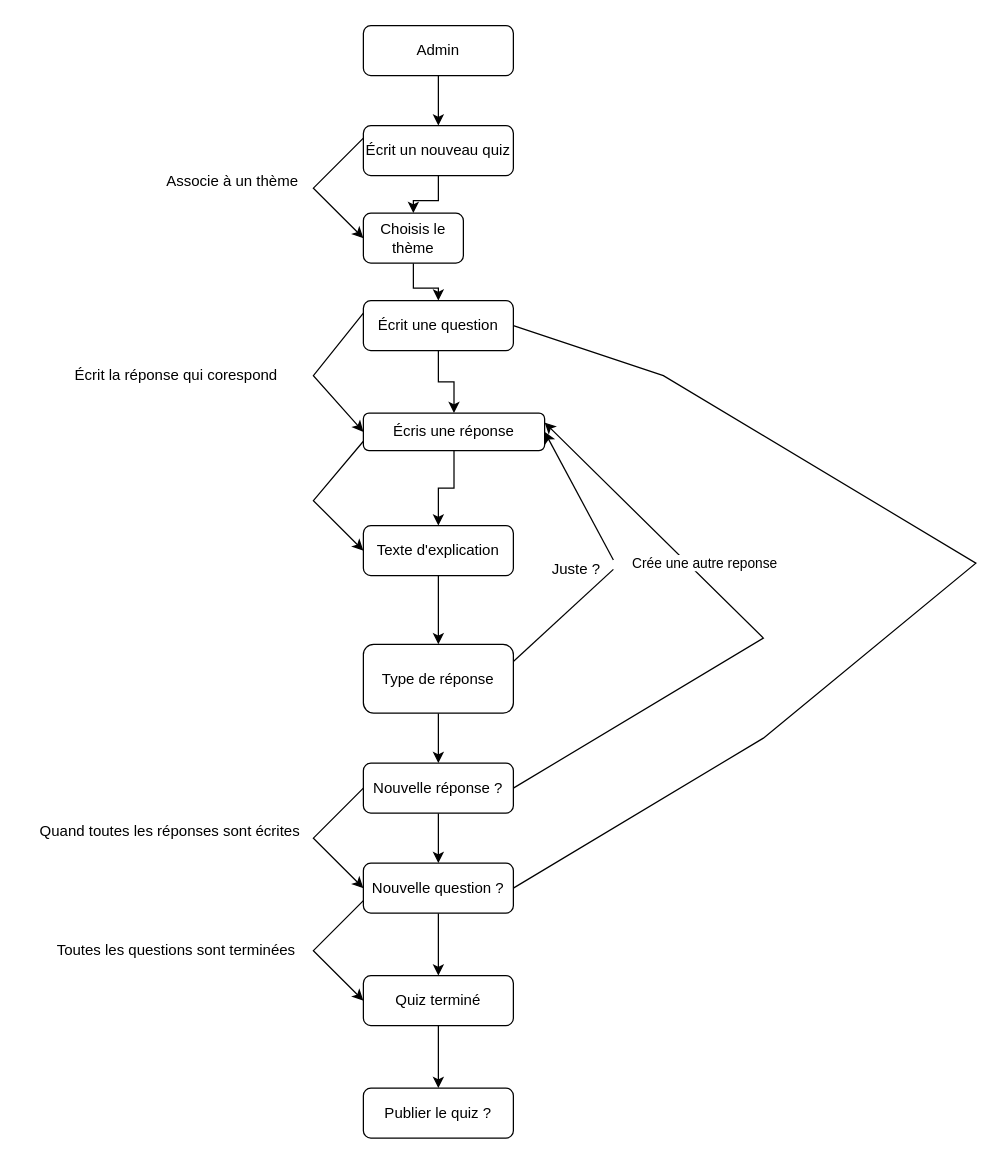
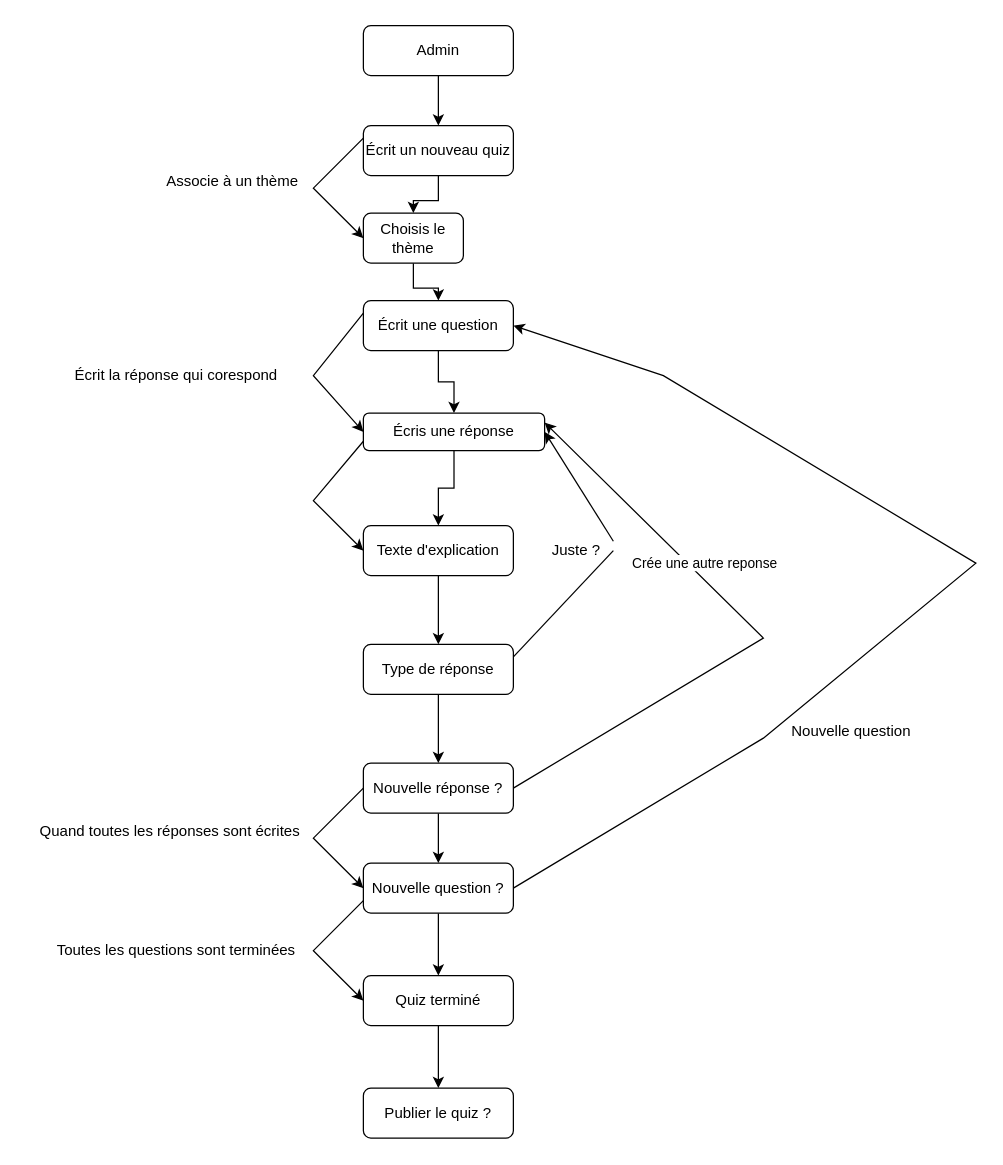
edge "Écrit une question" -- "Nouvelle question ?": arrowhead none -> classic
node "Juste ?": moved (576, 569) -> (576, 551)
node "Type de réponse": size 150x69 -> 150x50
node "Nouvelle question": added
